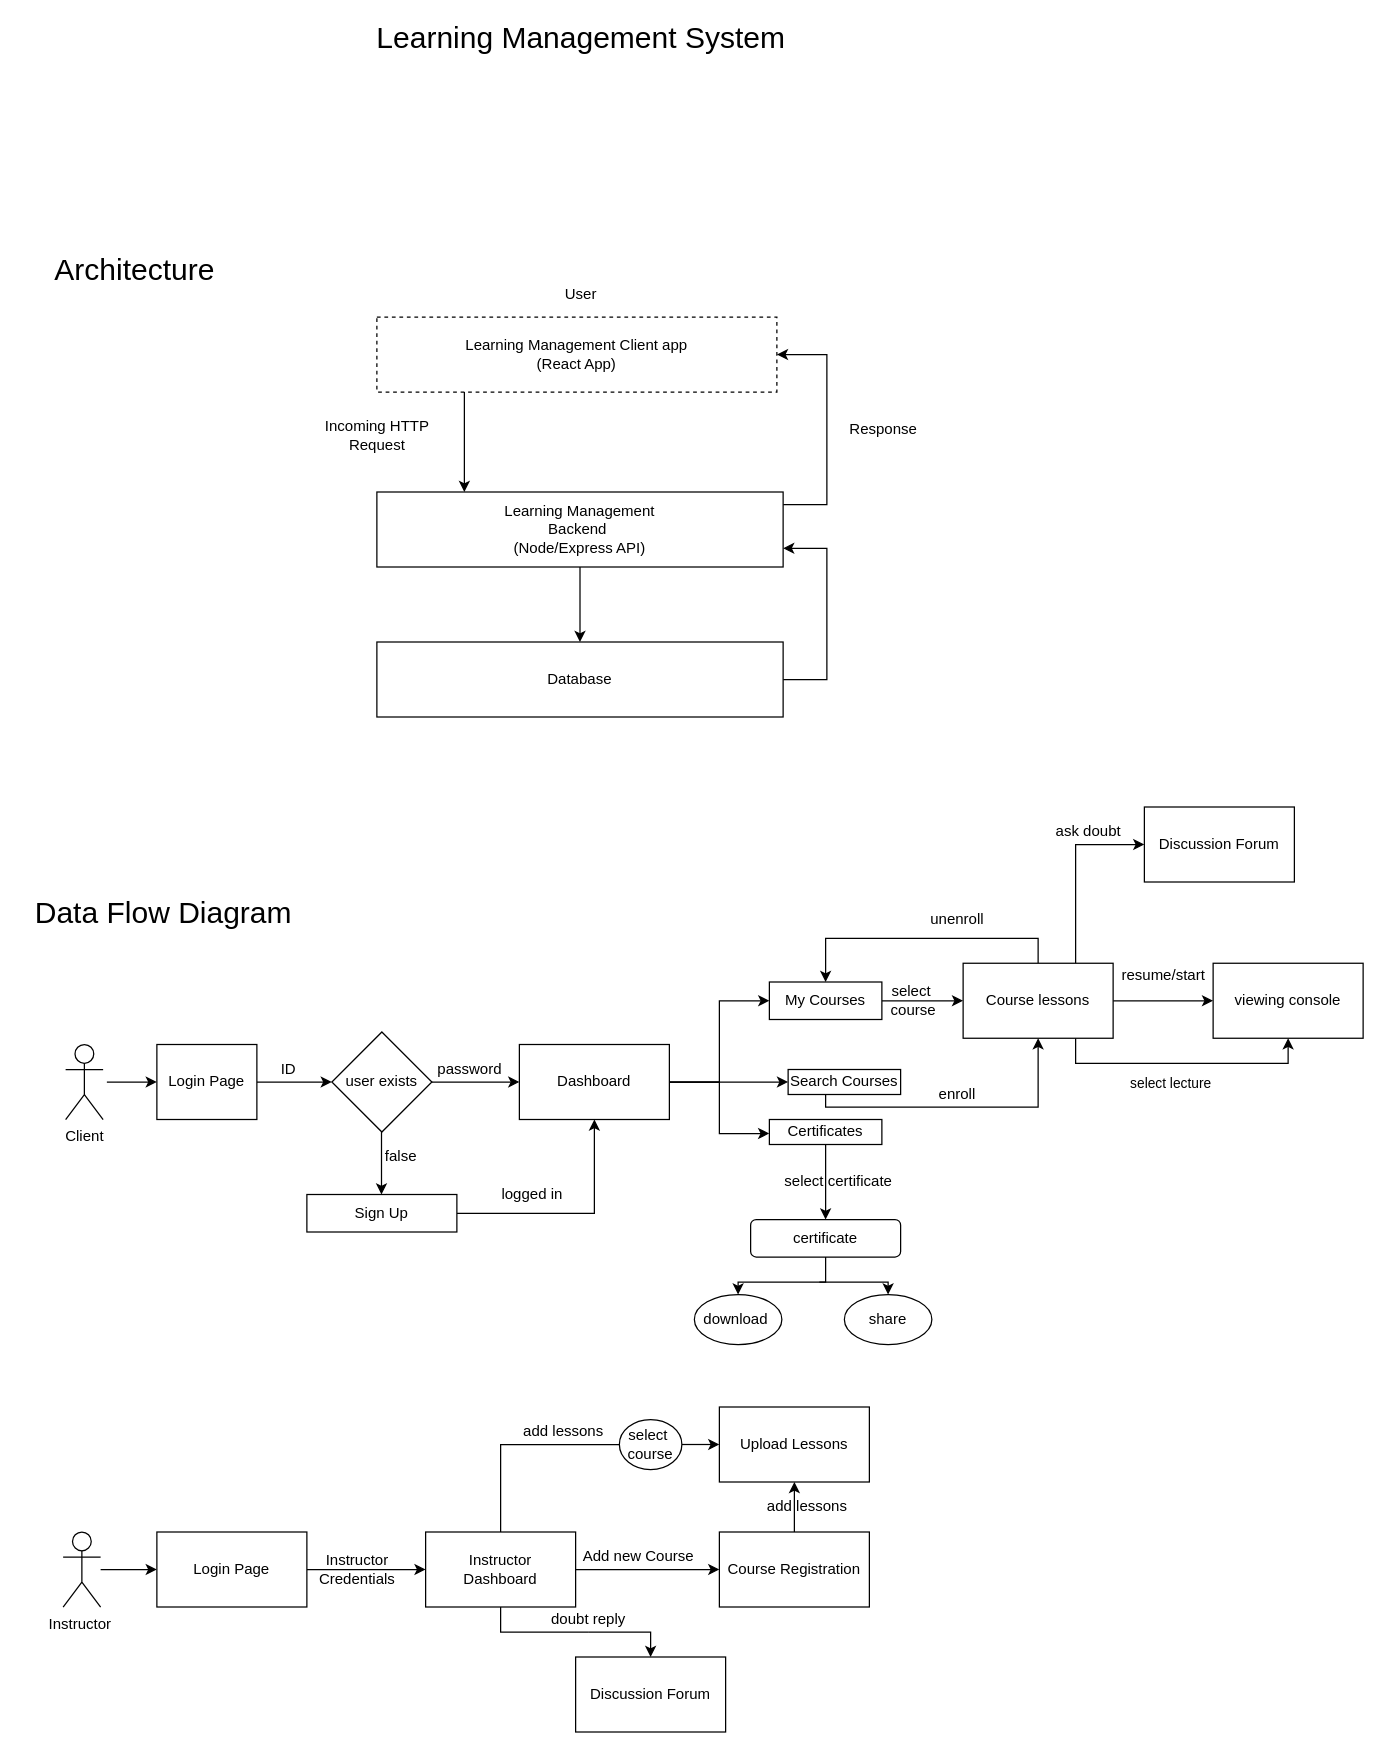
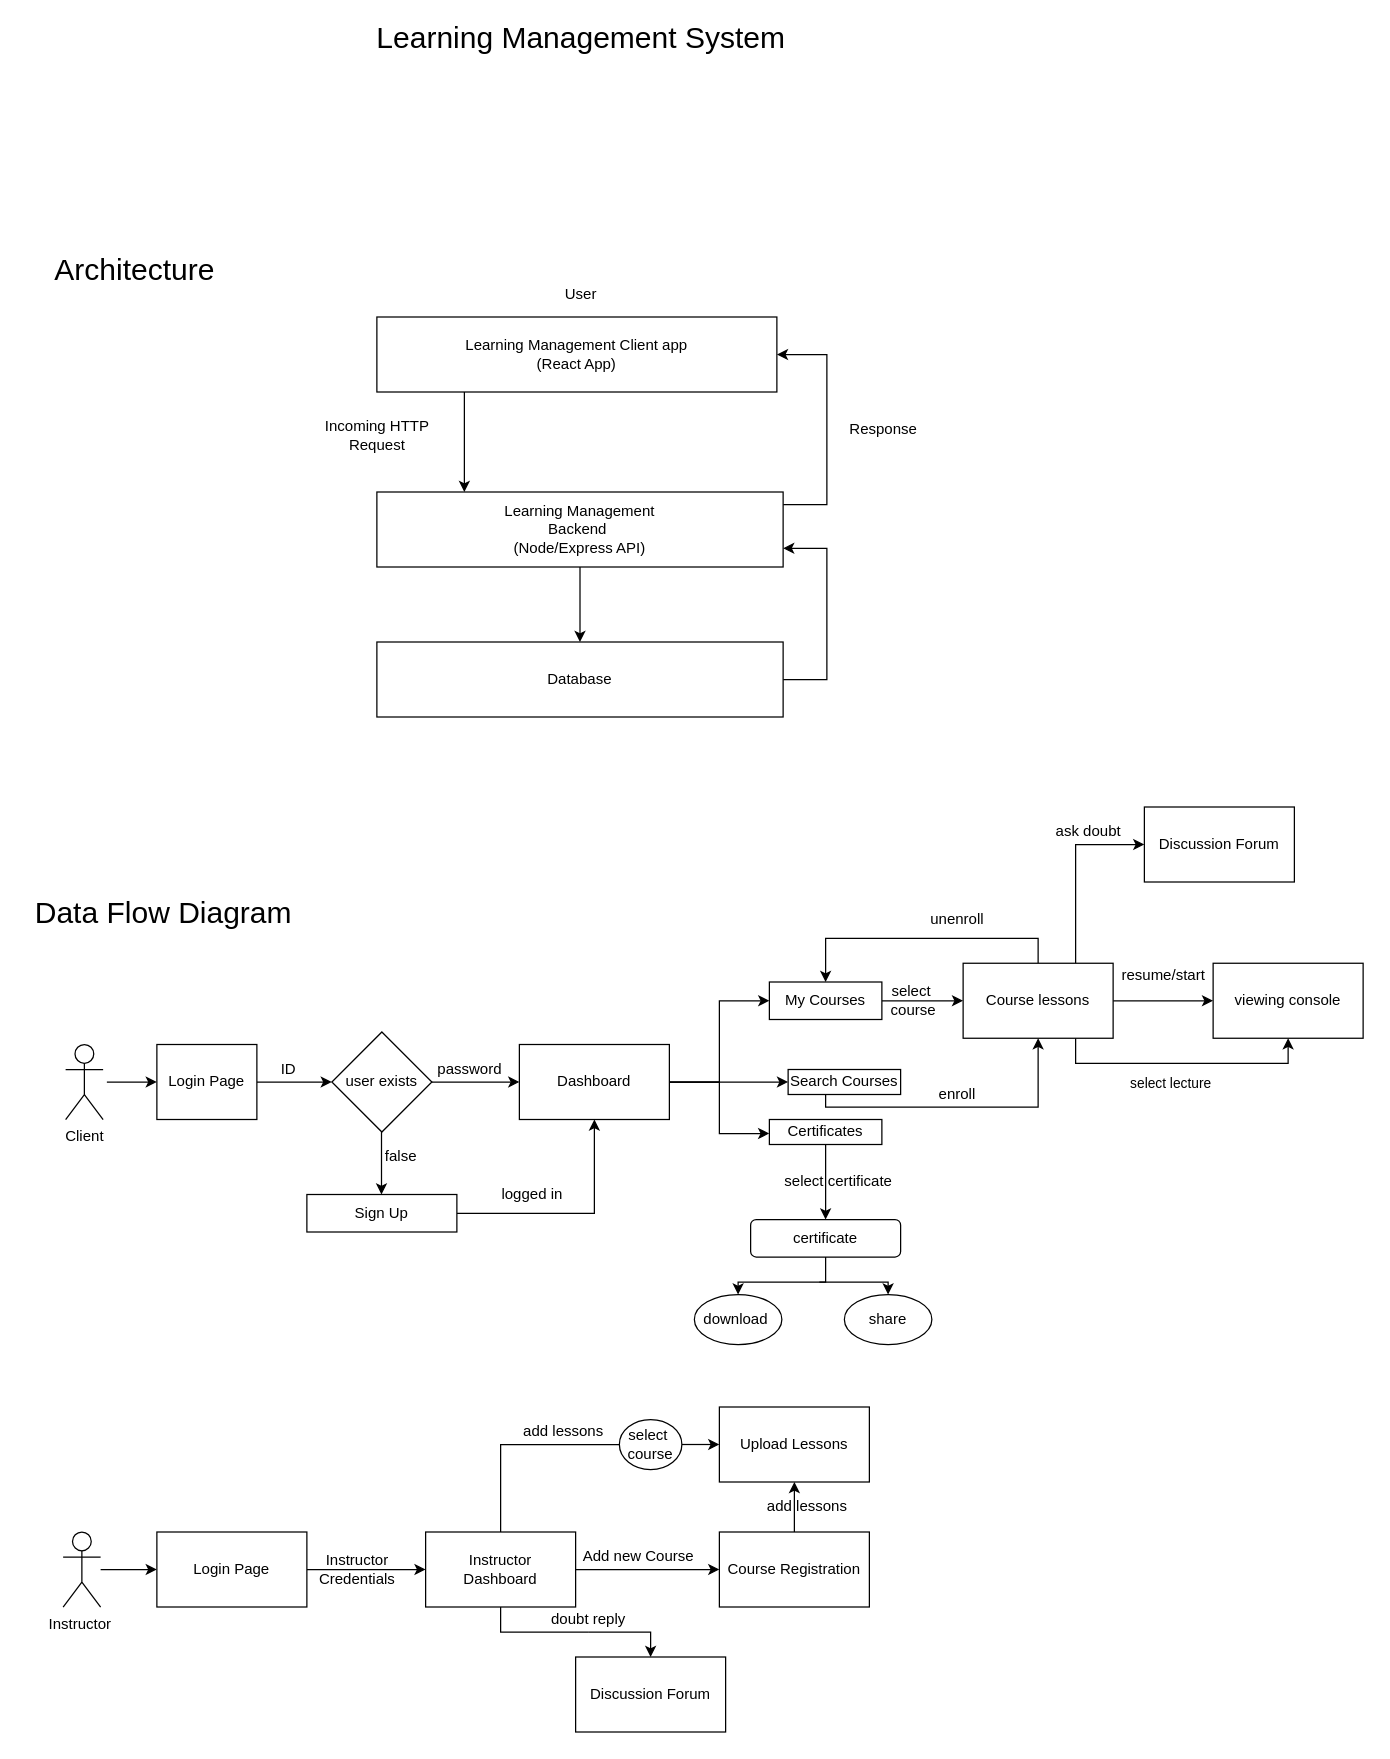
node "Learning Management Client app (React App)": style dashed -> solid
